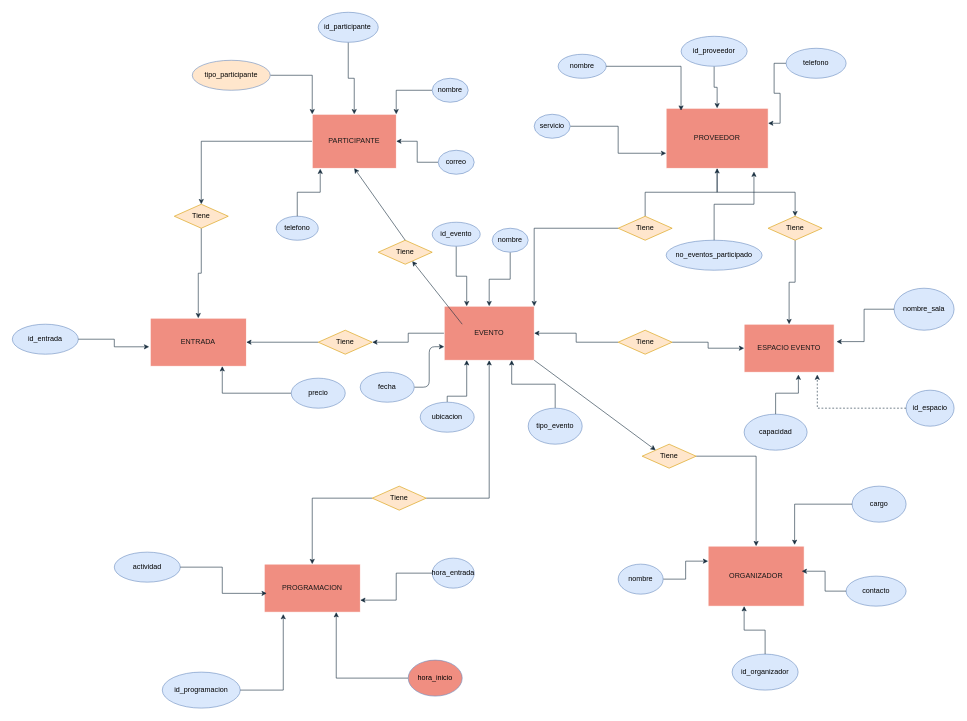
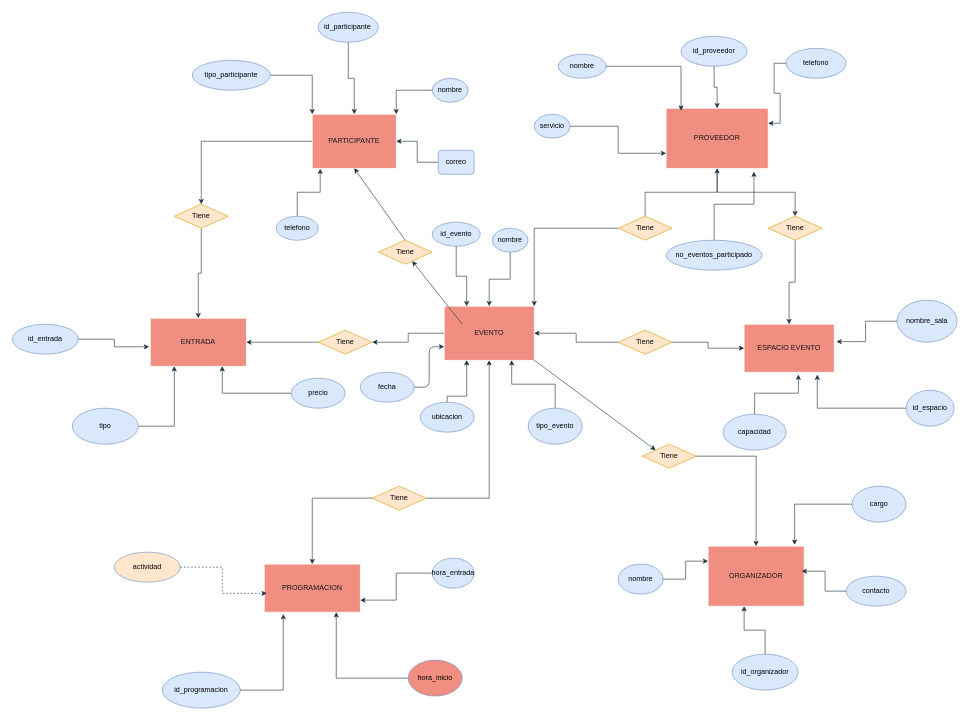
node "tipo_participante": fillcolor #ffe6cc -> #dae8fc
node "correo": shape ellipse -> rounded rectangle
node "nombre_sala": moved (924, 309) -> (927, 321)
edge "tipo" -> "ENTRADA": added
edge "id_espacio" -> "ESPACIO EVENTO": style dashed -> solid
node "tipo": added
node "capacidad": moved (776, 432) -> (755, 432)
node "actividad": fillcolor #dae8fc -> #ffe6cc
edge "actividad" -> "PROGRAMACION": style solid -> dashed
